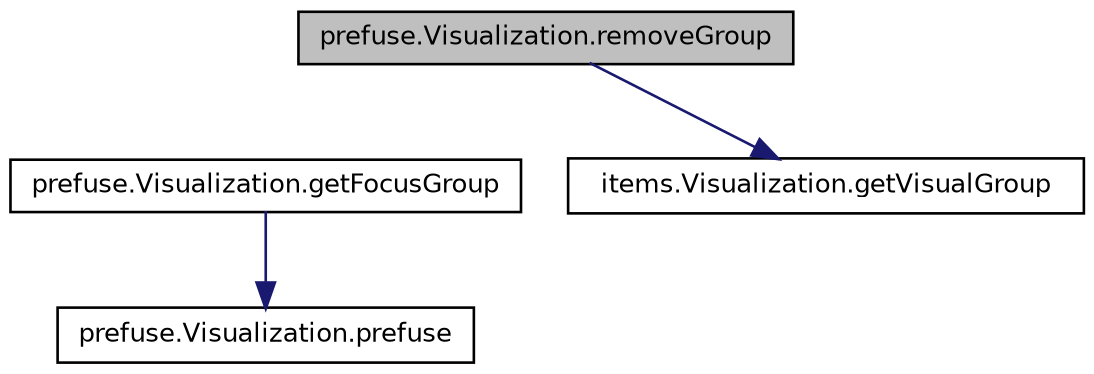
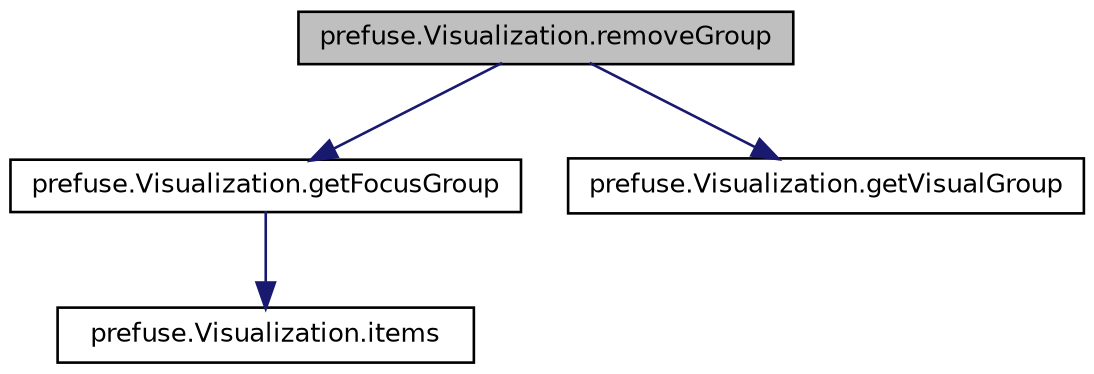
edge "prefuse.Visualization.removeGroup" -> "prefuse.Visualization.getFocusGroup": added
node "items.Visualization.getVisualGroup": label "items.Visualization.getVisualGroup" -> "prefuse.Visualization.getVisualGroup"
node "prefuse.Visualization.prefuse": label "prefuse.Visualization.prefuse" -> "prefuse.Visualization.items"
